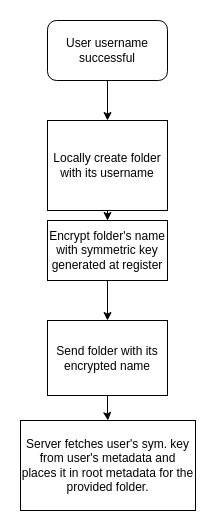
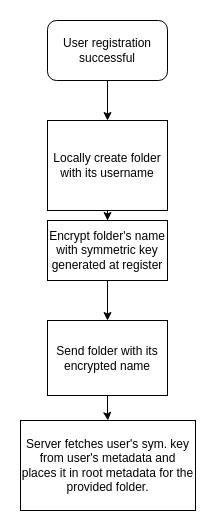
node "User username successful": label "User username successful" -> "User registration successful"
